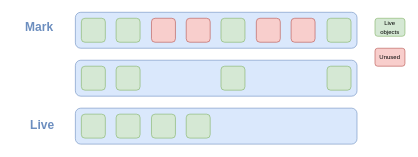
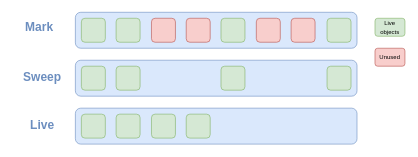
node "Sweep": added
